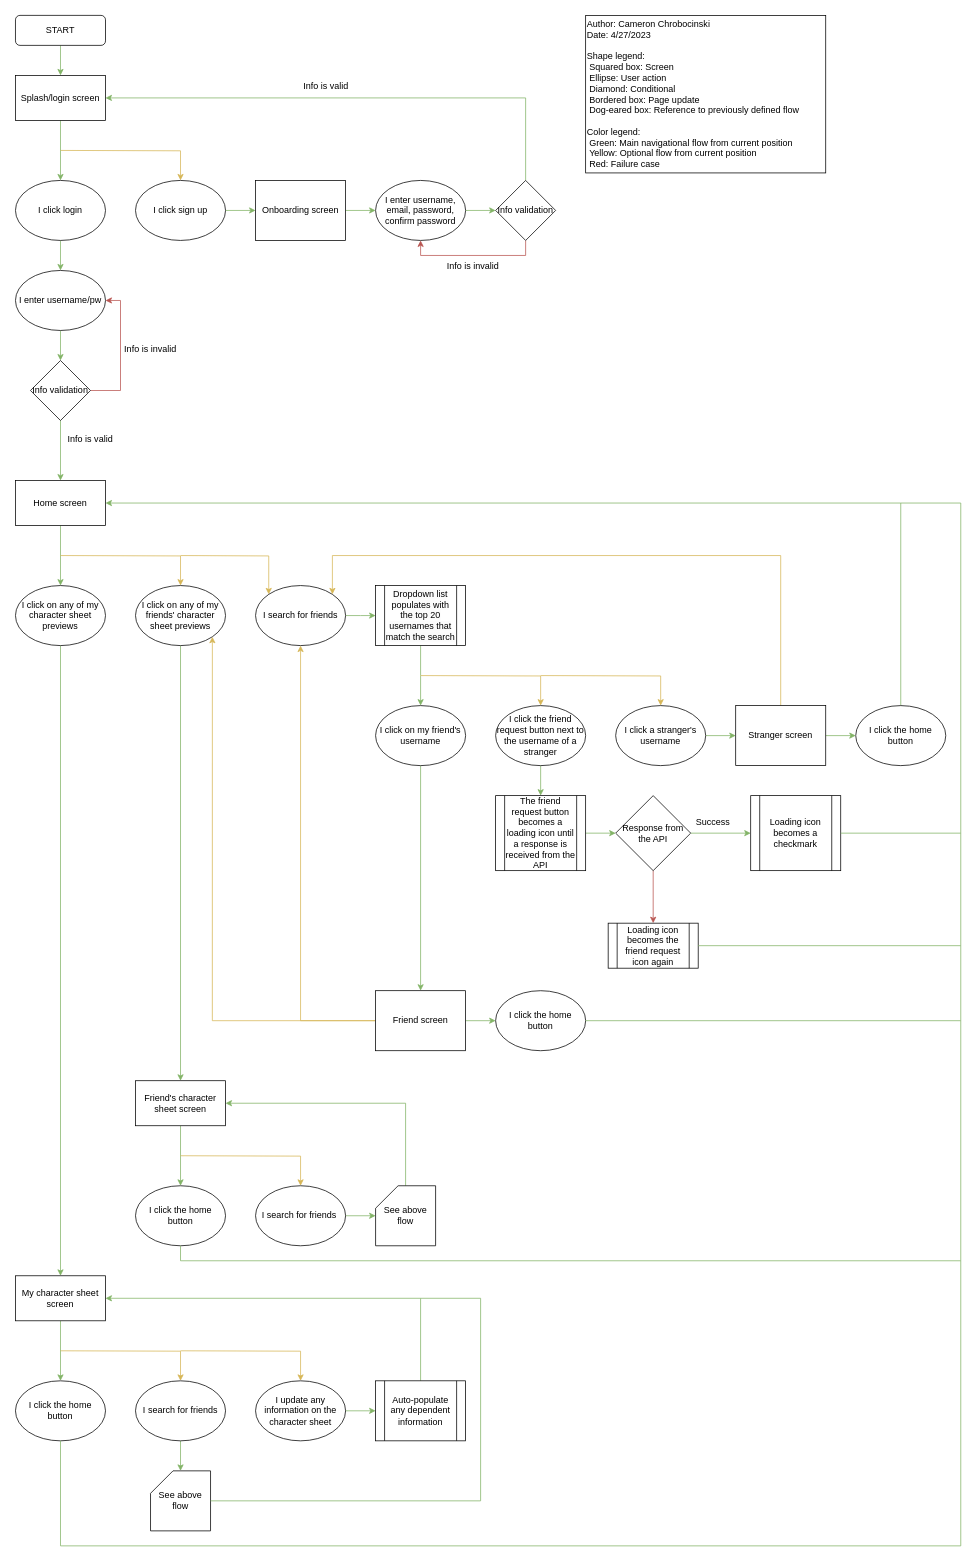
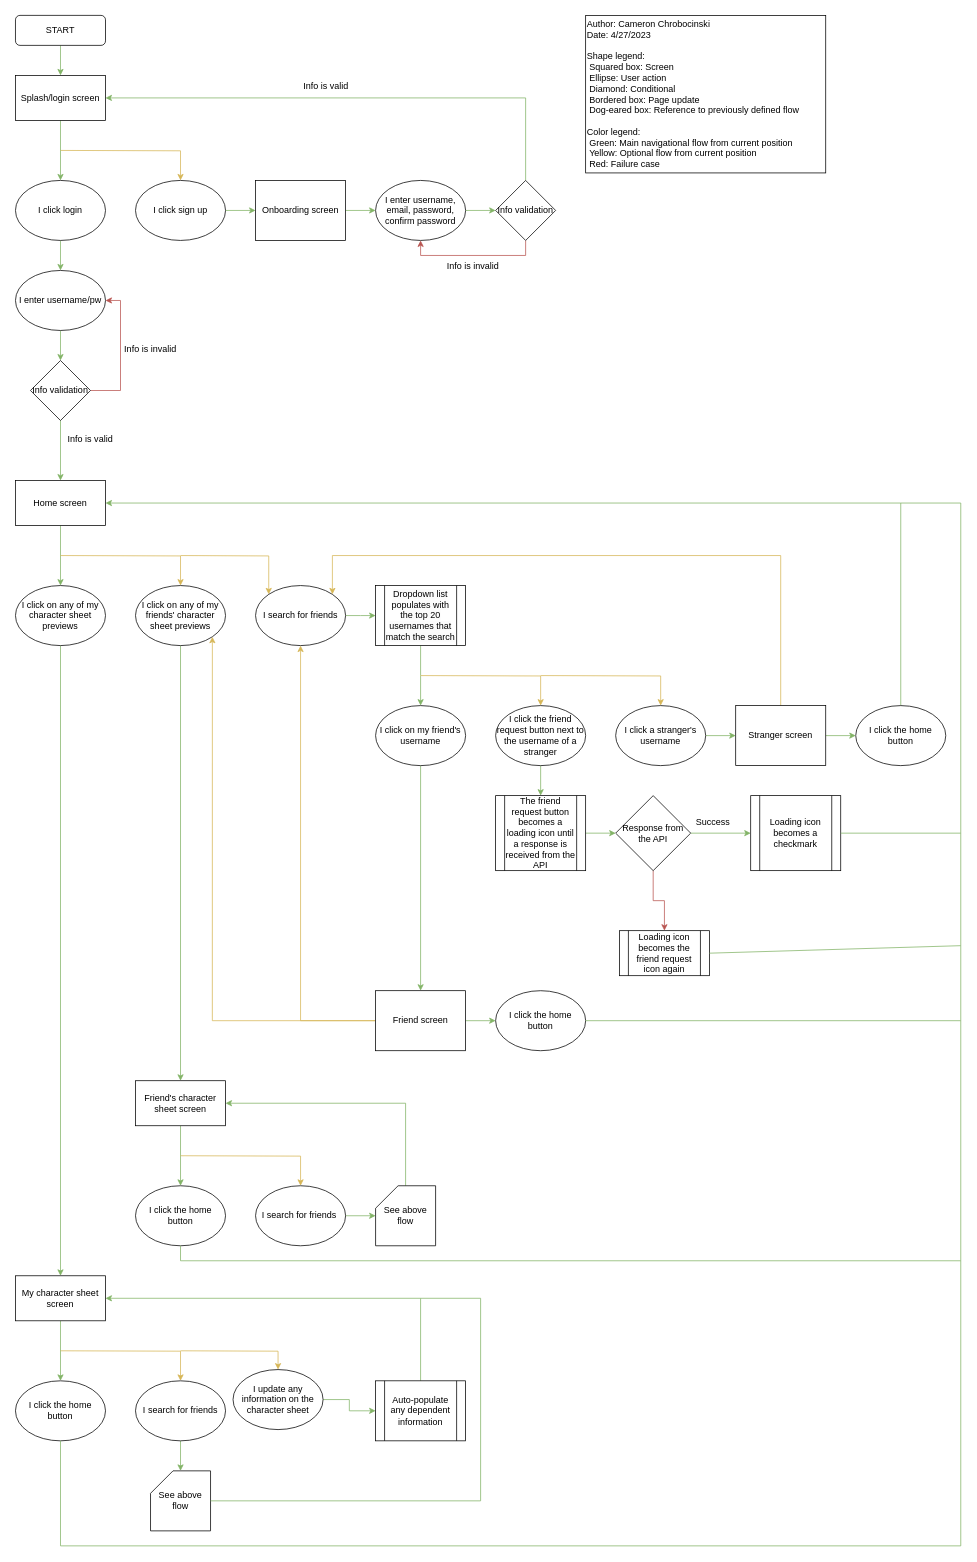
node "Loading icon becomes the friend request icon again": moved (653, 945) -> (664, 953)
node "I update any information on the character sheet": moved (300, 1410) -> (278, 1399)
